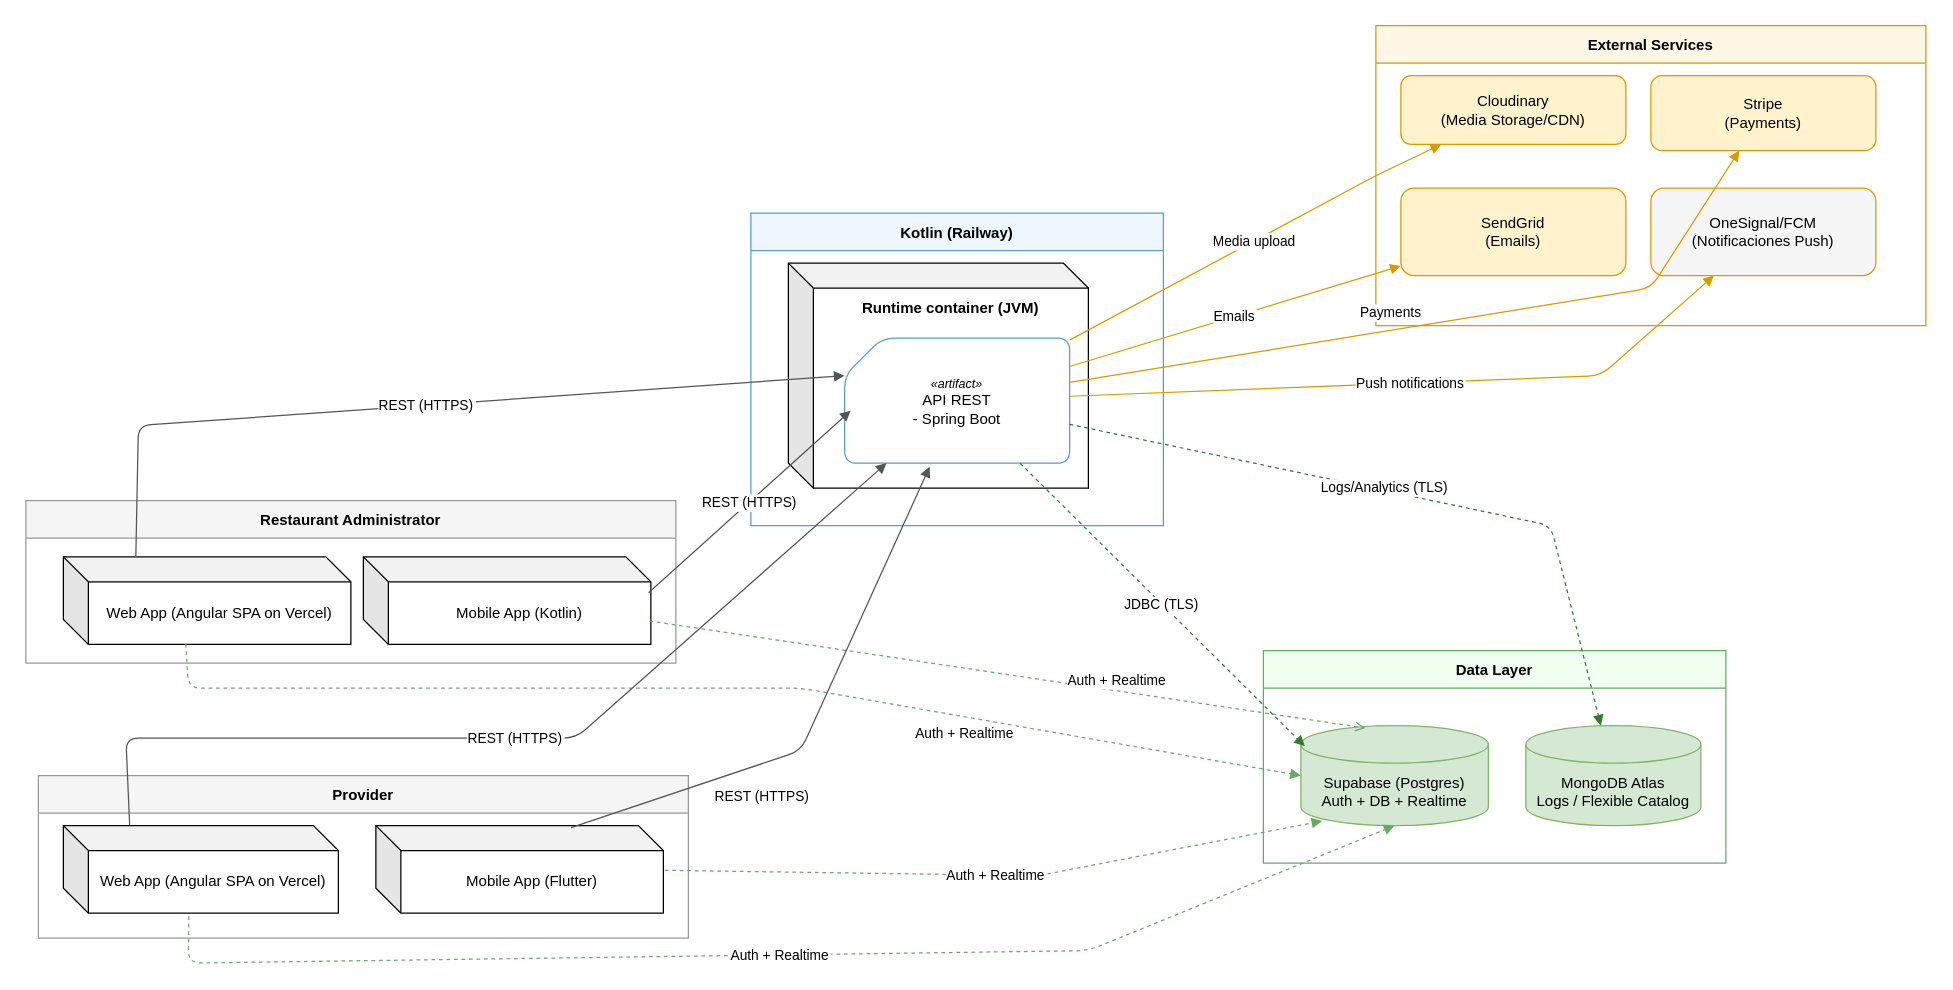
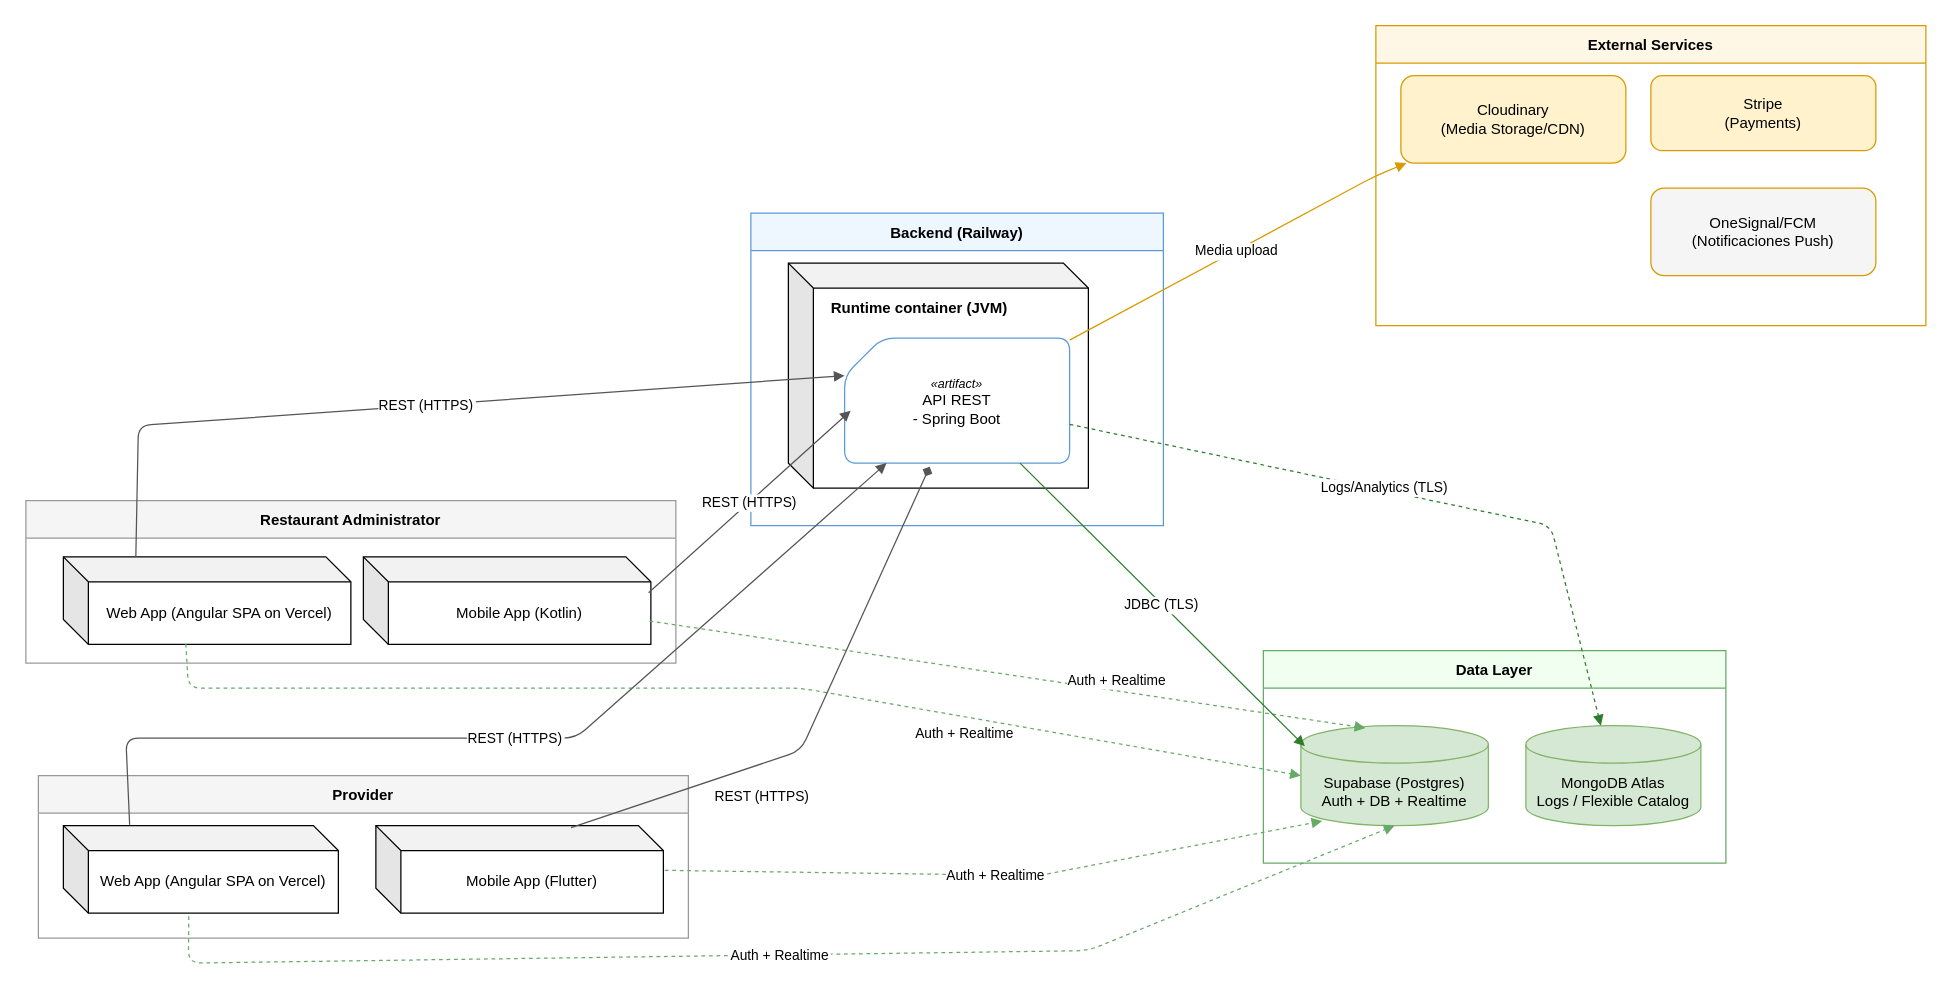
node "Cloudinary (Media Storage/CDN)": size 225x69 -> 225x88
node "SendGrid (Emails)": removed
node "Kotlin (Railway)": label "Kotlin (Railway)" -> "Backend (Railway)"
edge "«artifact» API REST - Spring Boot" -> "Stripe (Payments)": removed, label "Payments"
node "Runtime container (JVM)": moved (951, 307) -> (919, 307)
edge "«artifact» API REST - Spring Boot" -> "SendGrid (Emails)": removed, label "Emails"
edge "«artifact» API REST - Spring Boot" -> "OneSignal/FCM (Notificaciones Push)": removed, label "Push notifications"
edge "Mobile App (Flutter)" -> "«artifact» API REST - Spring Boot": arrowhead block -> diamond
edge "«artifact» API REST - Spring Boot" -> "Supabase (Postgres)Auth + DB + Realtime": style dashed -> solid
edge "Mobile App (Kotlin)" -> "Supabase (Postgres)Auth + DB + Realtime": arrowhead open -> block
